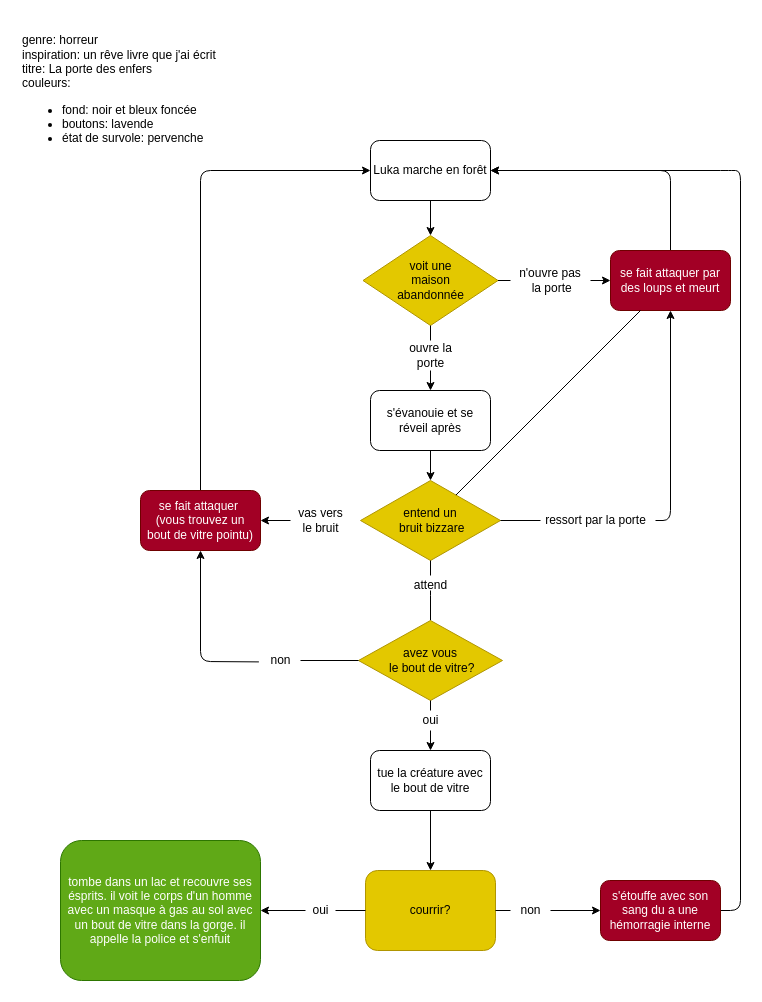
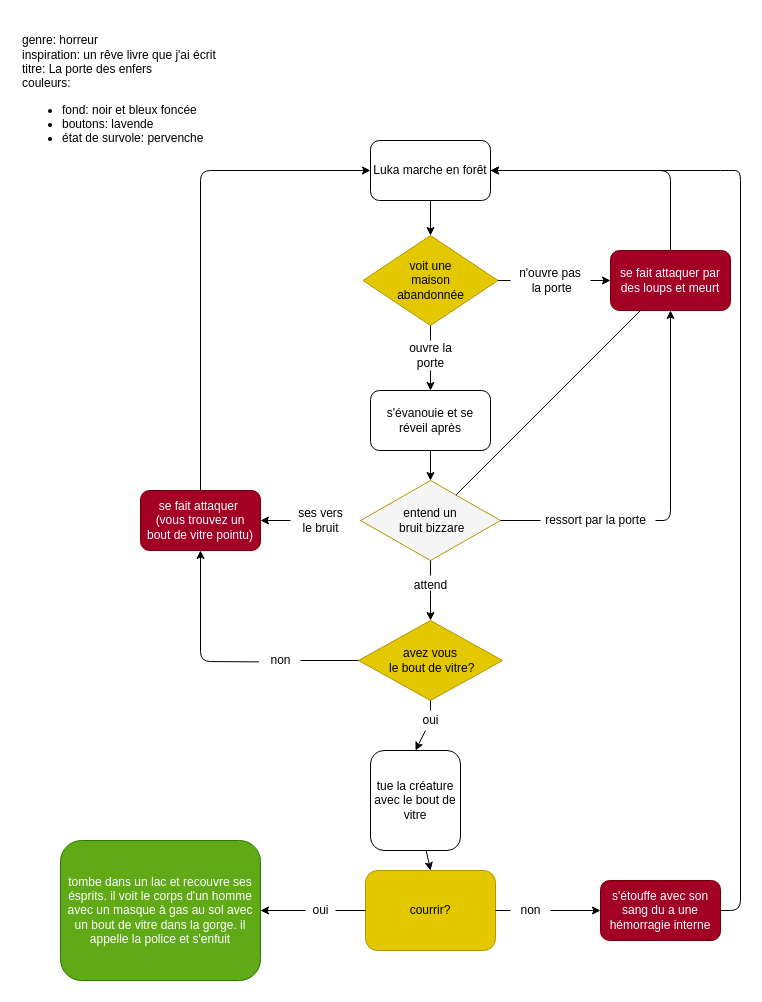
node "vas vers le bruit": label "vas vers le bruit" -> "ses vers le bruit"
node "entend un bruit bizzare": fillcolor #e3c800 -> #f5f5f5
edge "attend" -- "avez vous le bout de vitre?": arrowhead none -> classic
node "tue la créature avec le bout de vitre": size 120x60 -> 90x100
